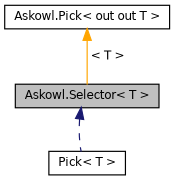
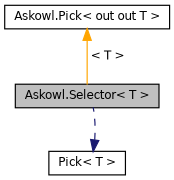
edge "Pick< T >" -> "Askowl.Selector< T >": reversed
